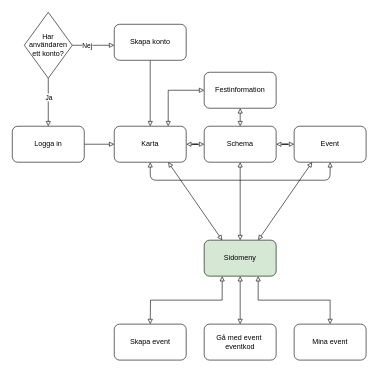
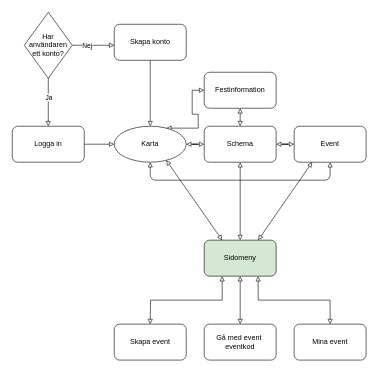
node "Karta": shape rounded rectangle -> ellipse
